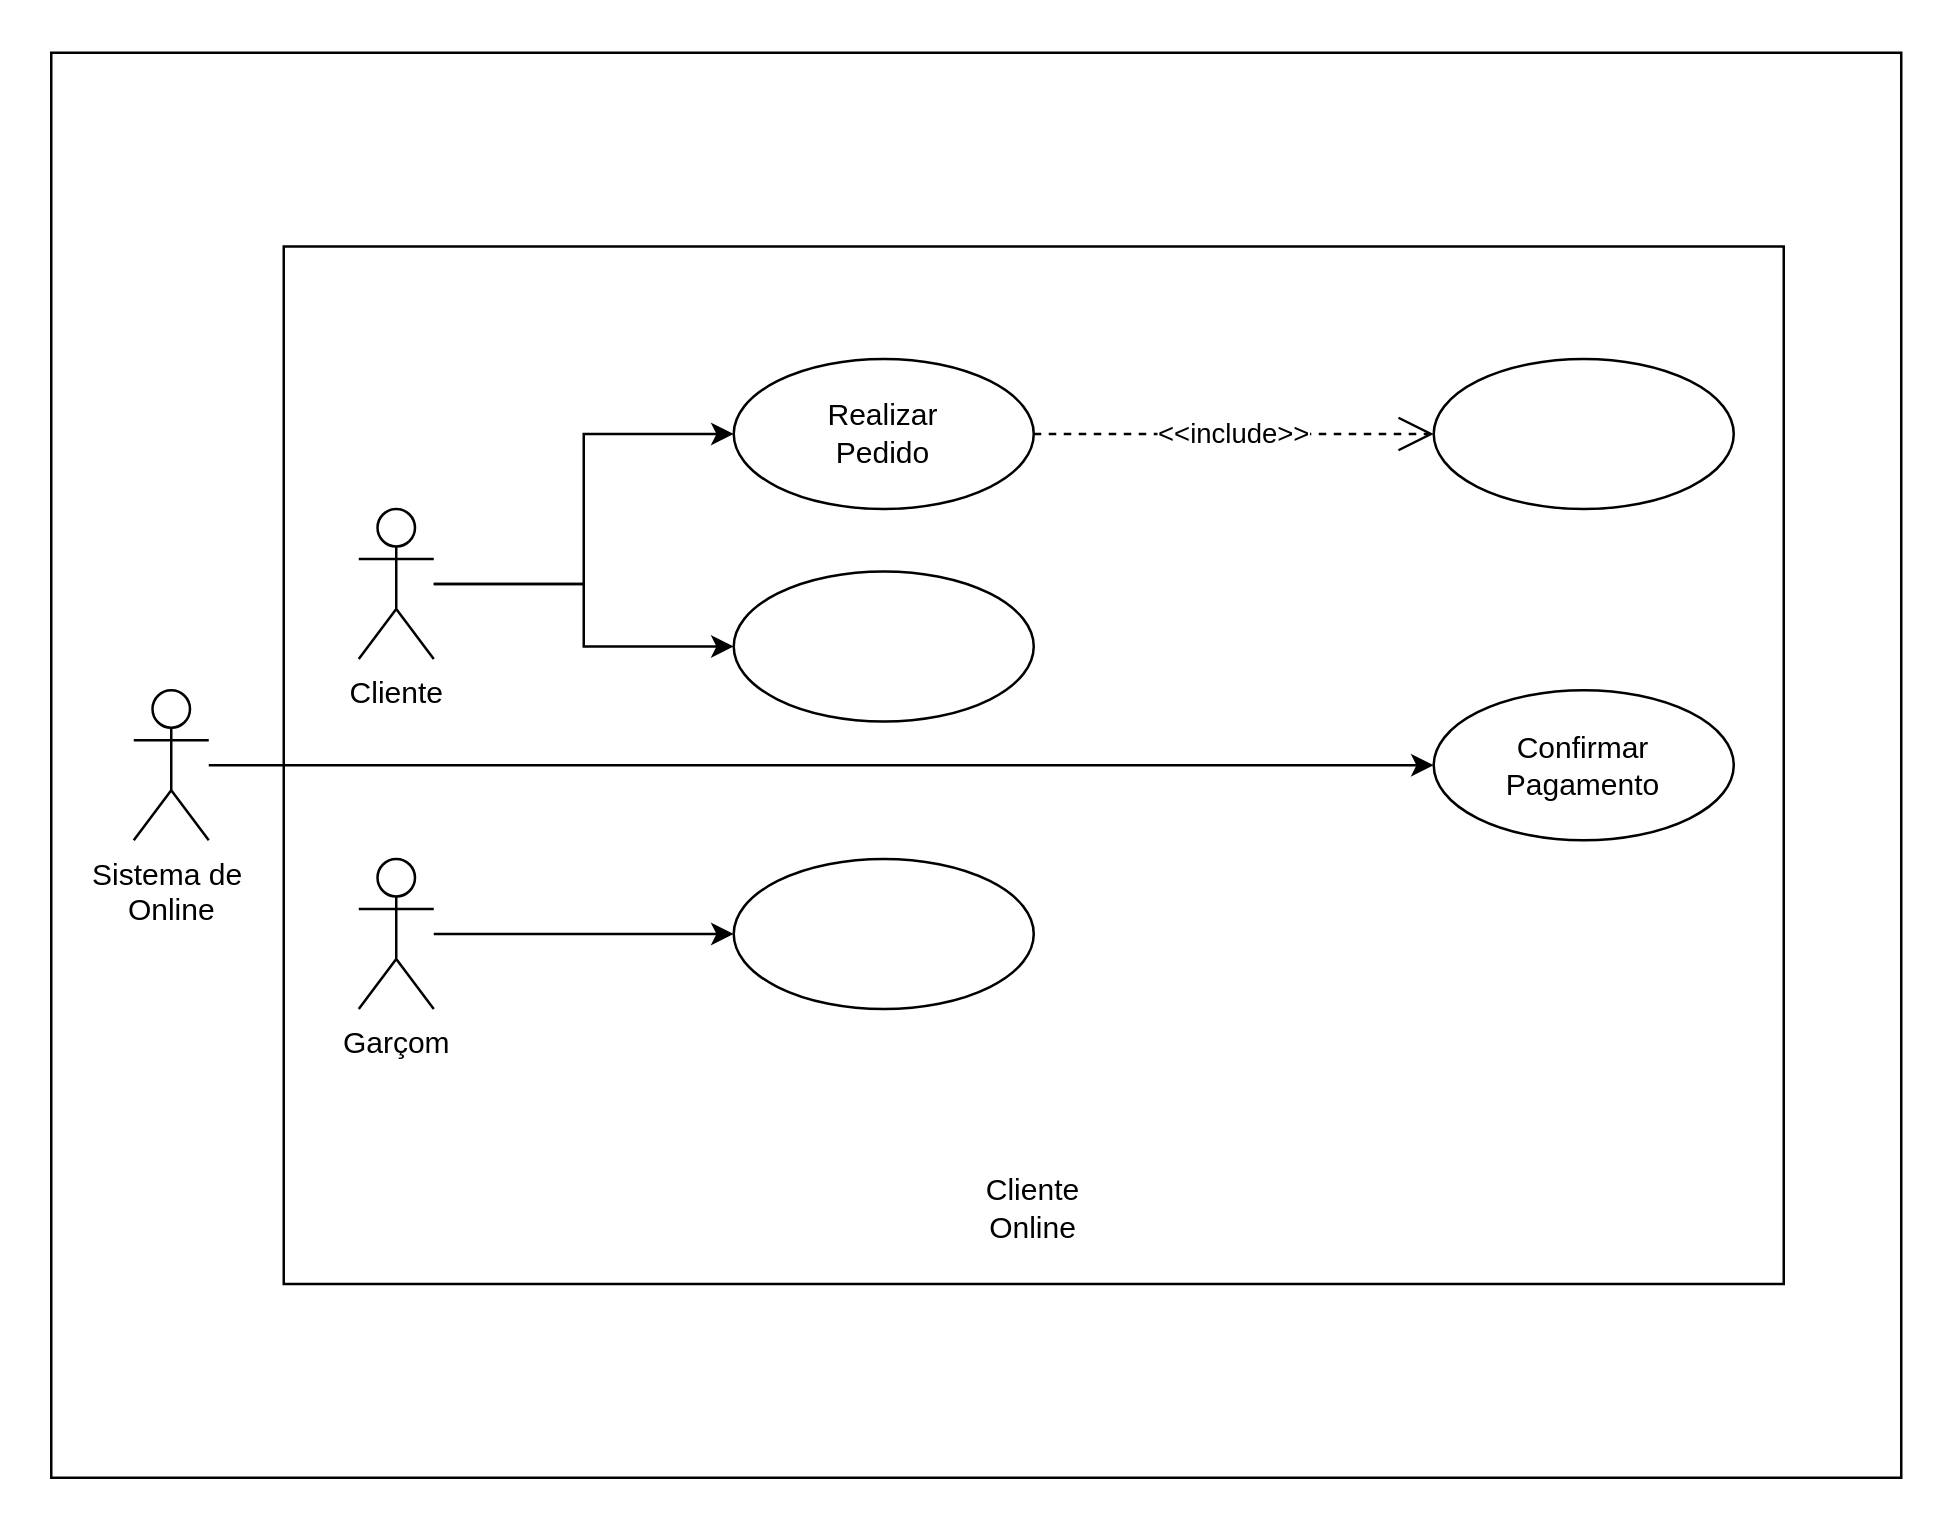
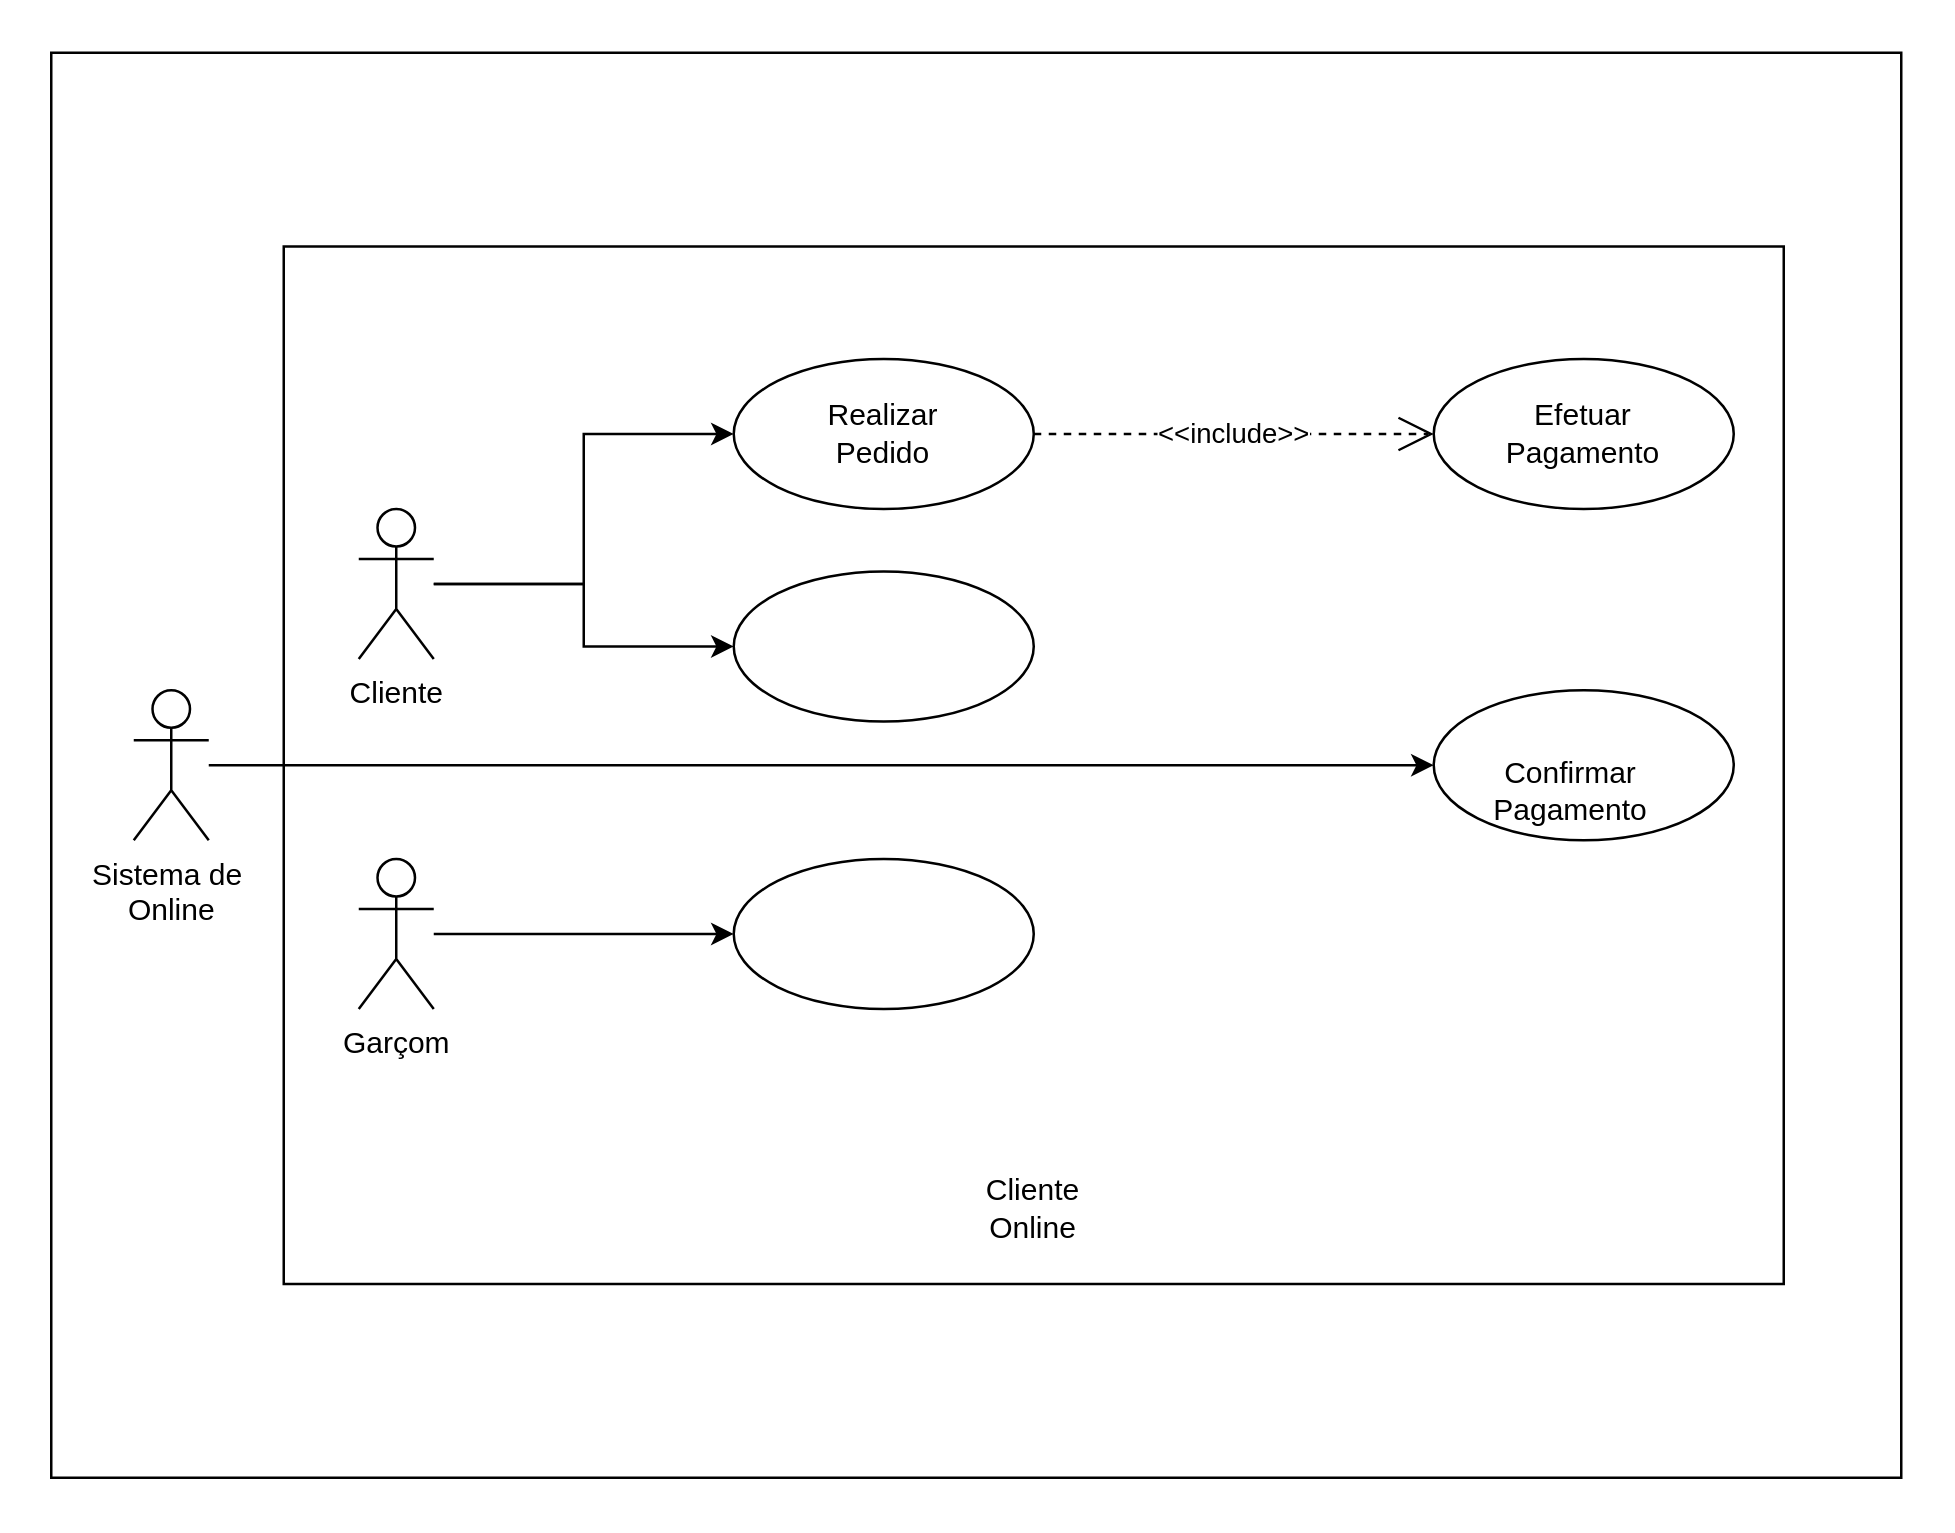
node "Efetuar Pagamento": added
node "Confirmar Pagamento": moved (1584, 765) -> (1571, 790)
